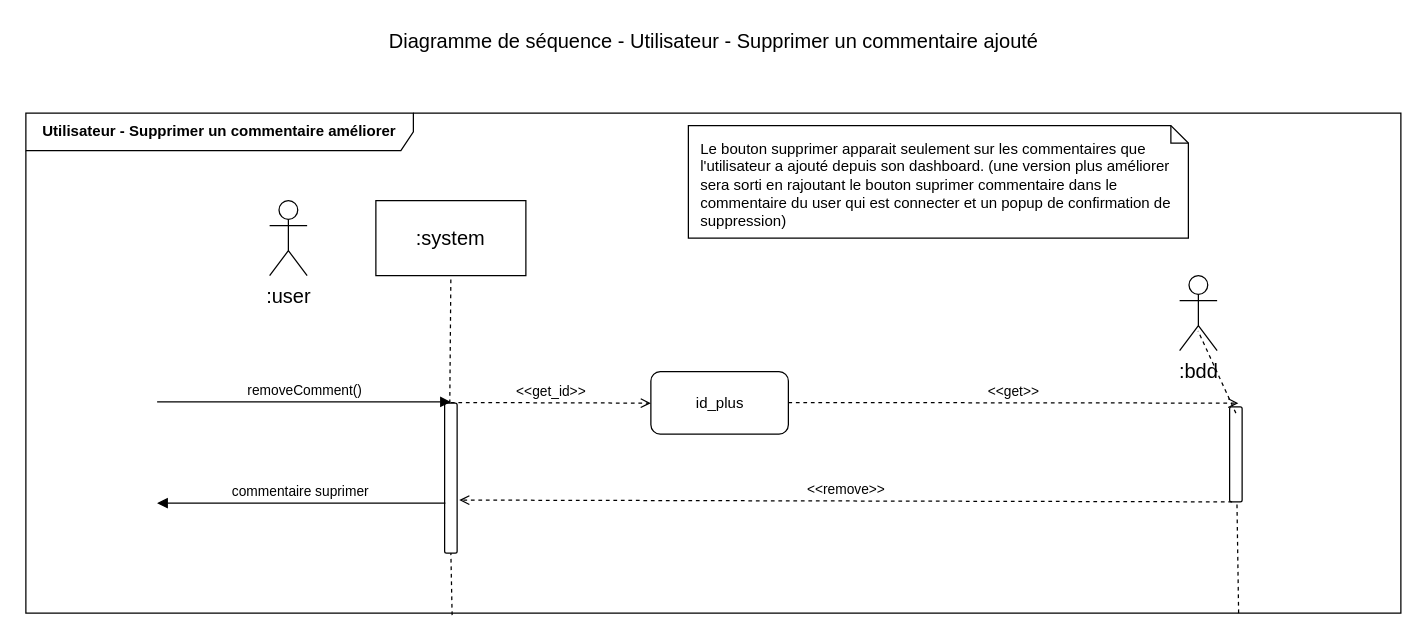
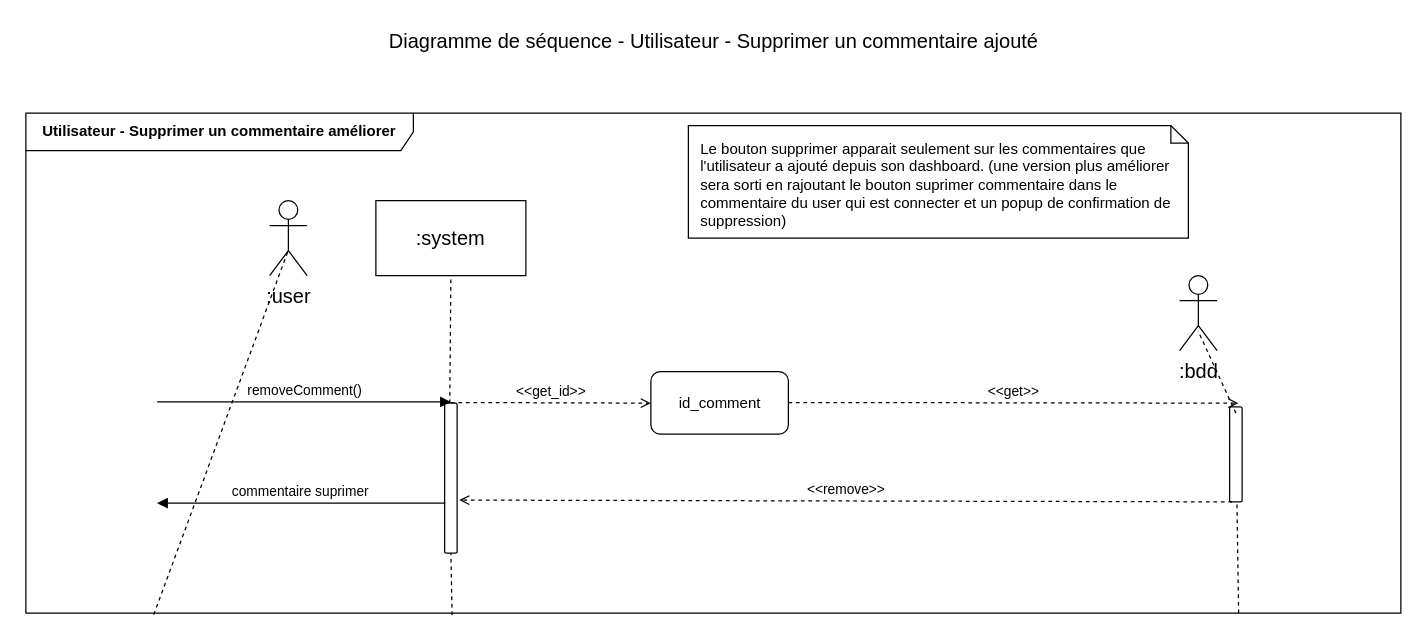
node "id_plus": label "id_plus" -> "id_comment"
edge ":user" -- "Utilisateur - Supprimer un commentaire améliorer": added
